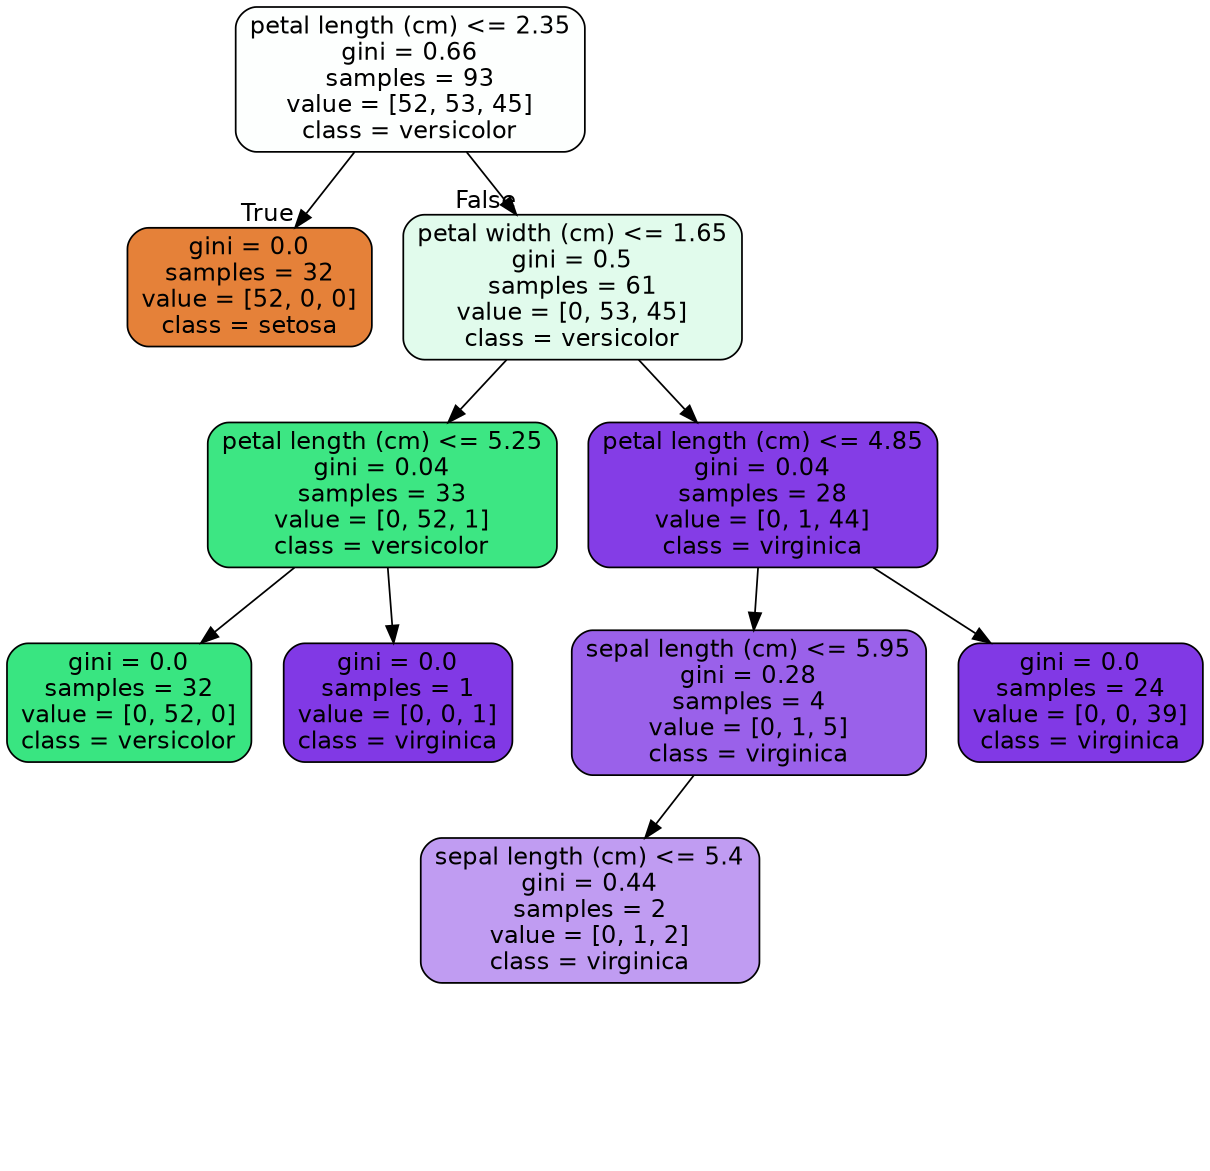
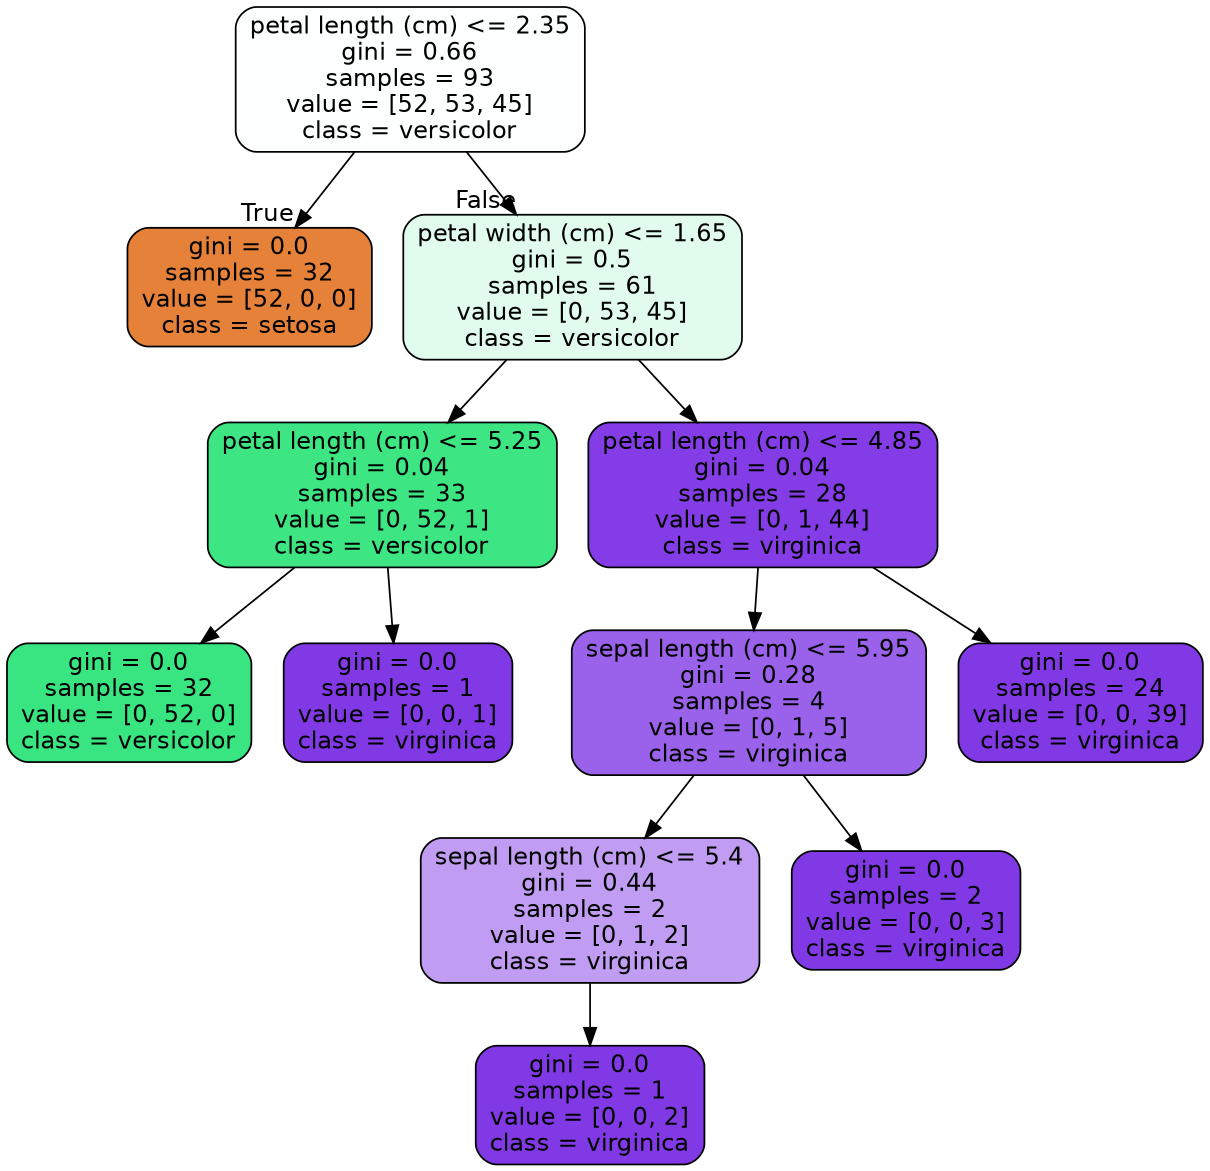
node "gini = 0.0 samples = 2 value = [0, 0, 3] class = virginica": added
node "gini = 0.0 samples = 1 value = [0, 0, 2] class = virginica": added
